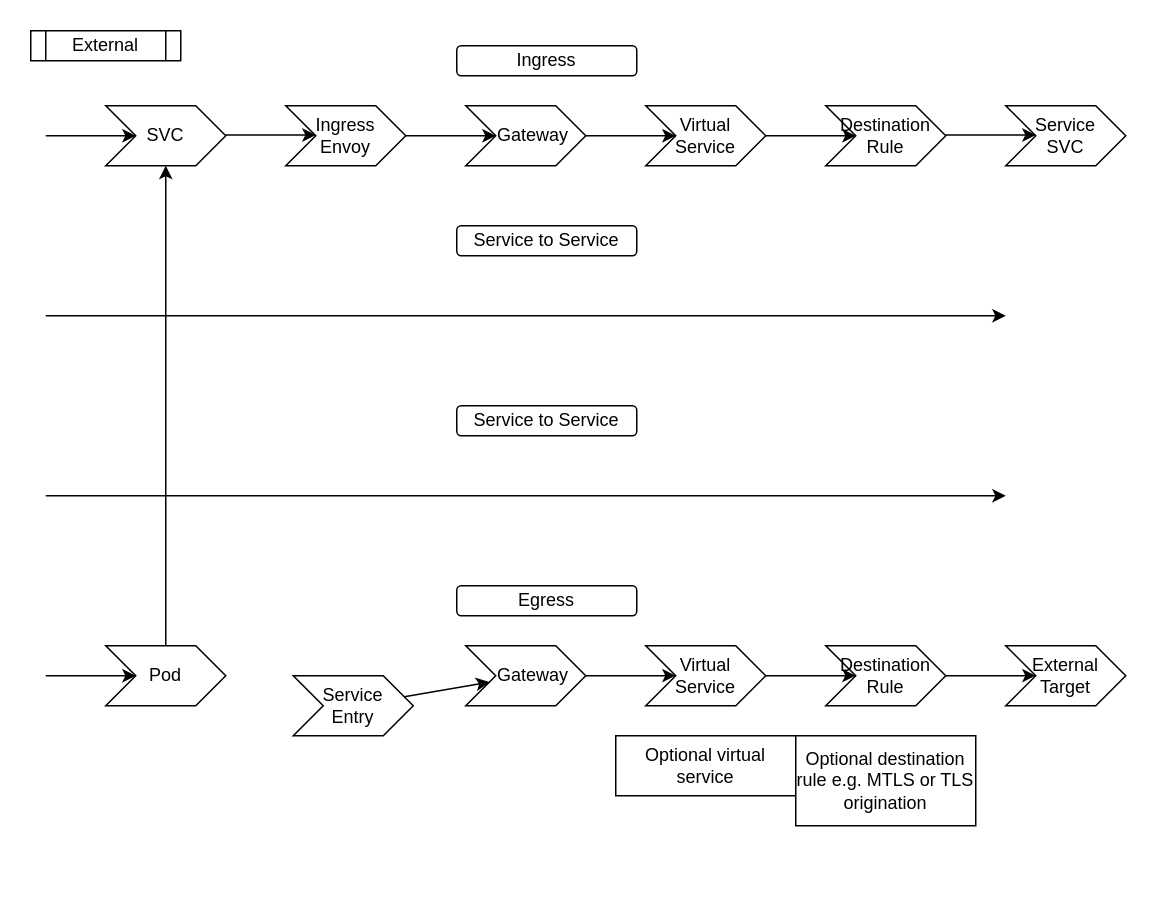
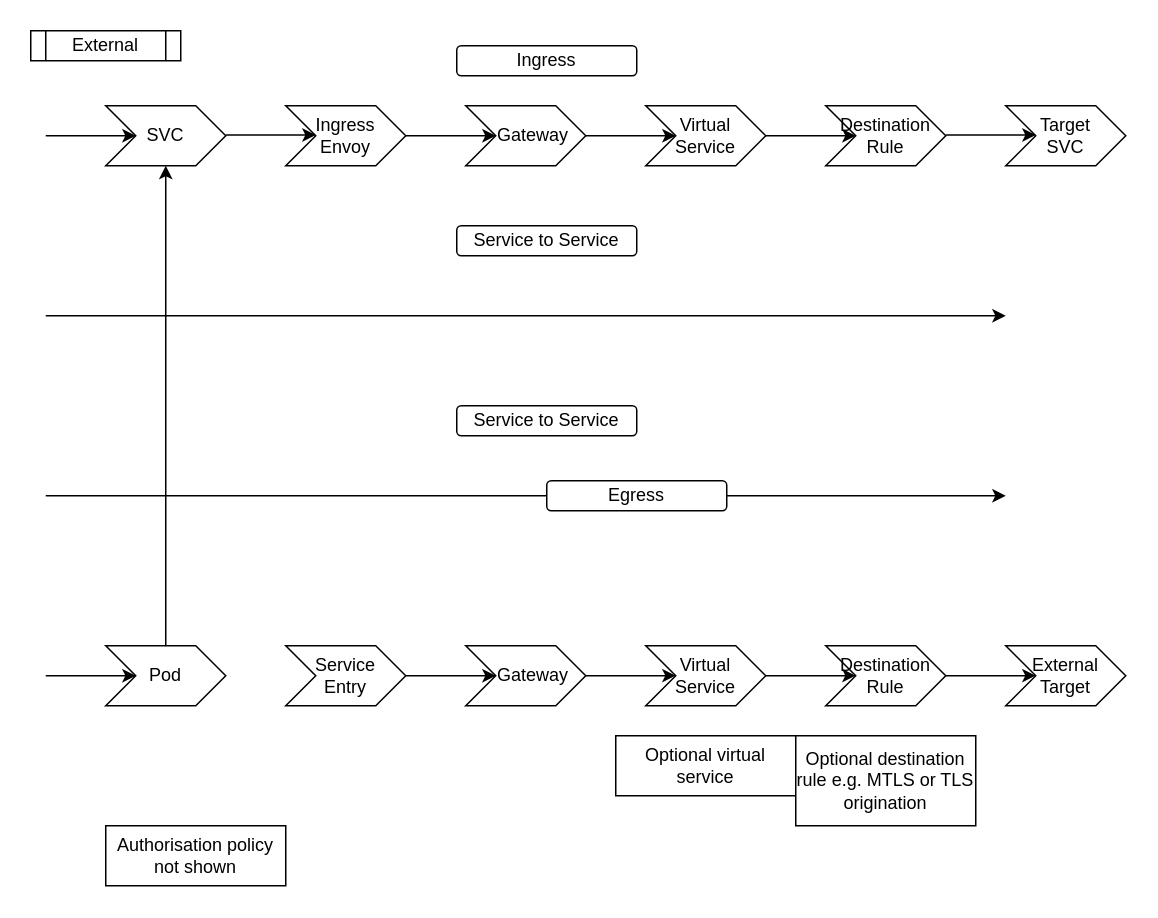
node "Service SVC": label "Service SVC" -> "Target SVC"
node "Egress": moved (547, 601) -> (637, 496)
node "Service Entry": moved (353, 706) -> (346, 676)
node "Authorisation policy not shown": added
